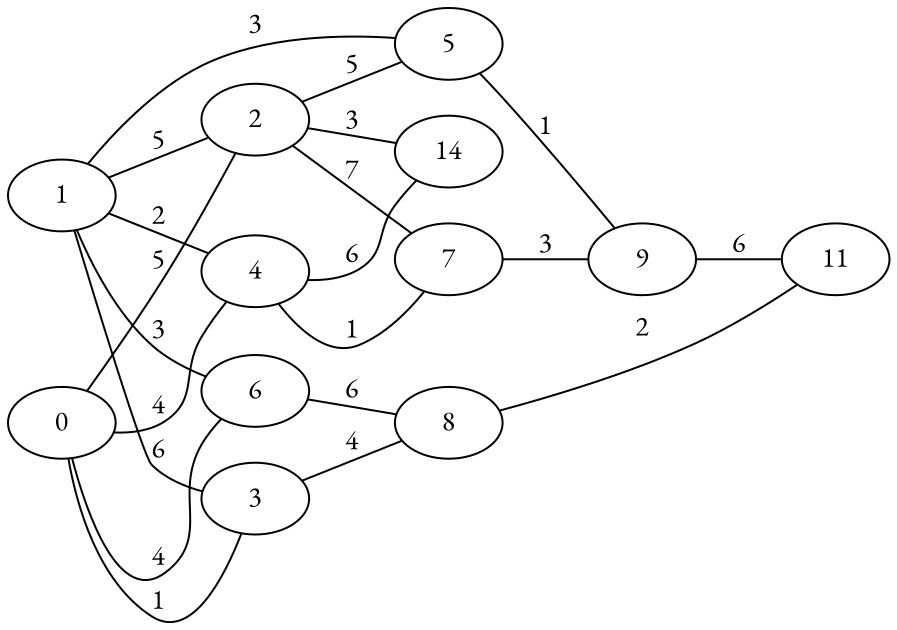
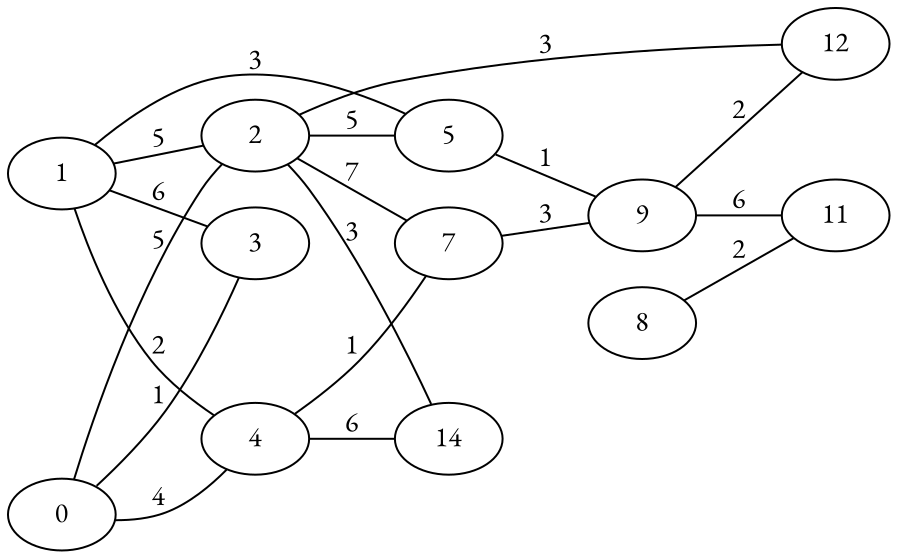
node "12": added
node "6": removed
edge "8" -- "3": removed, label "4"
